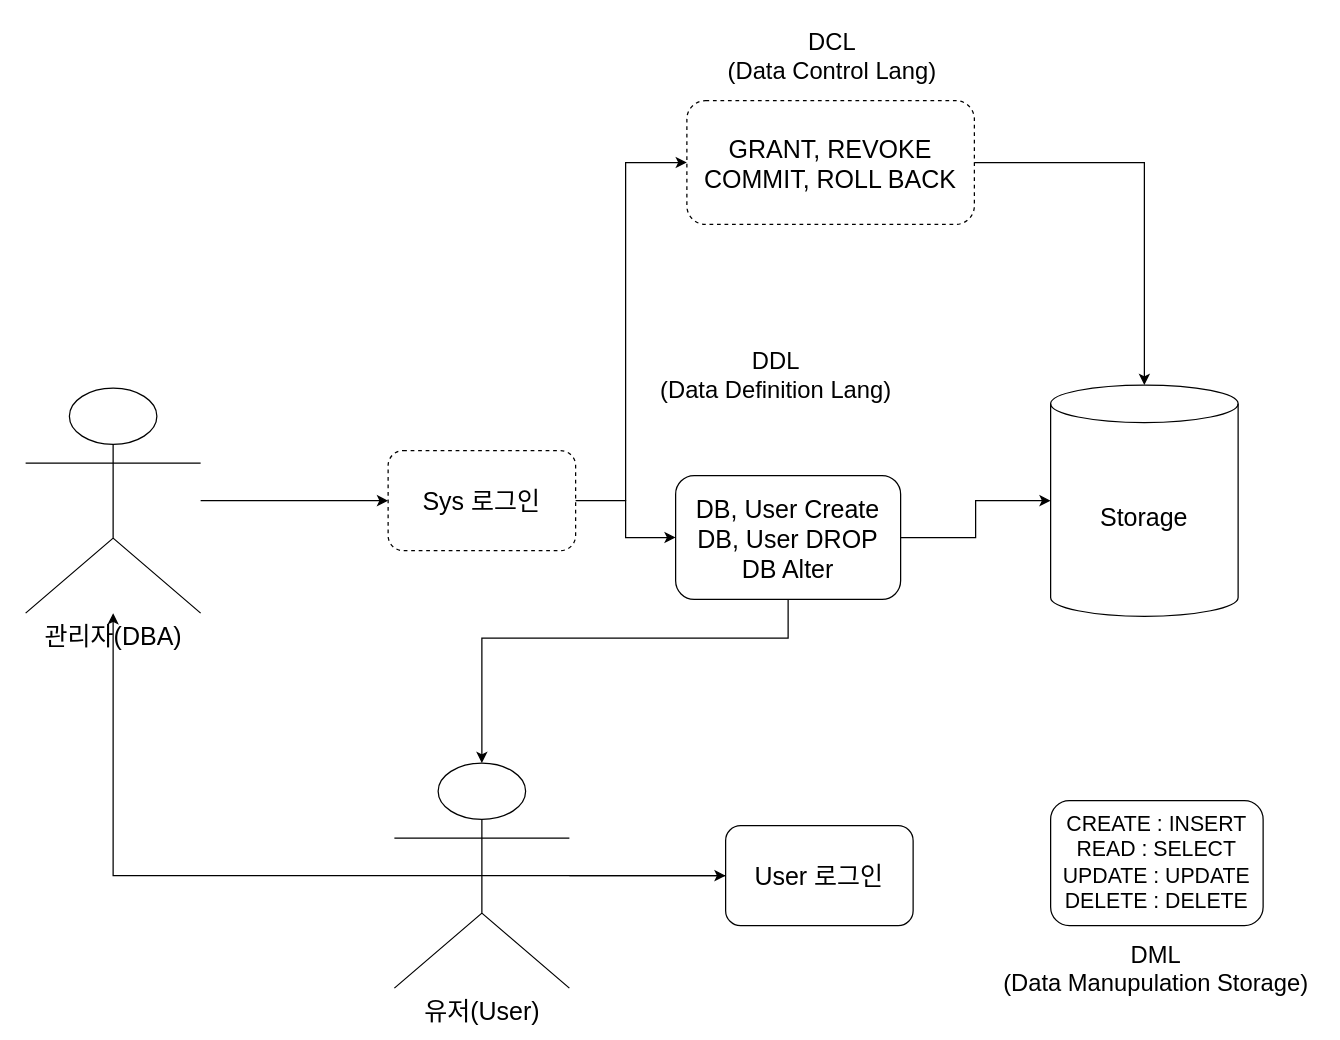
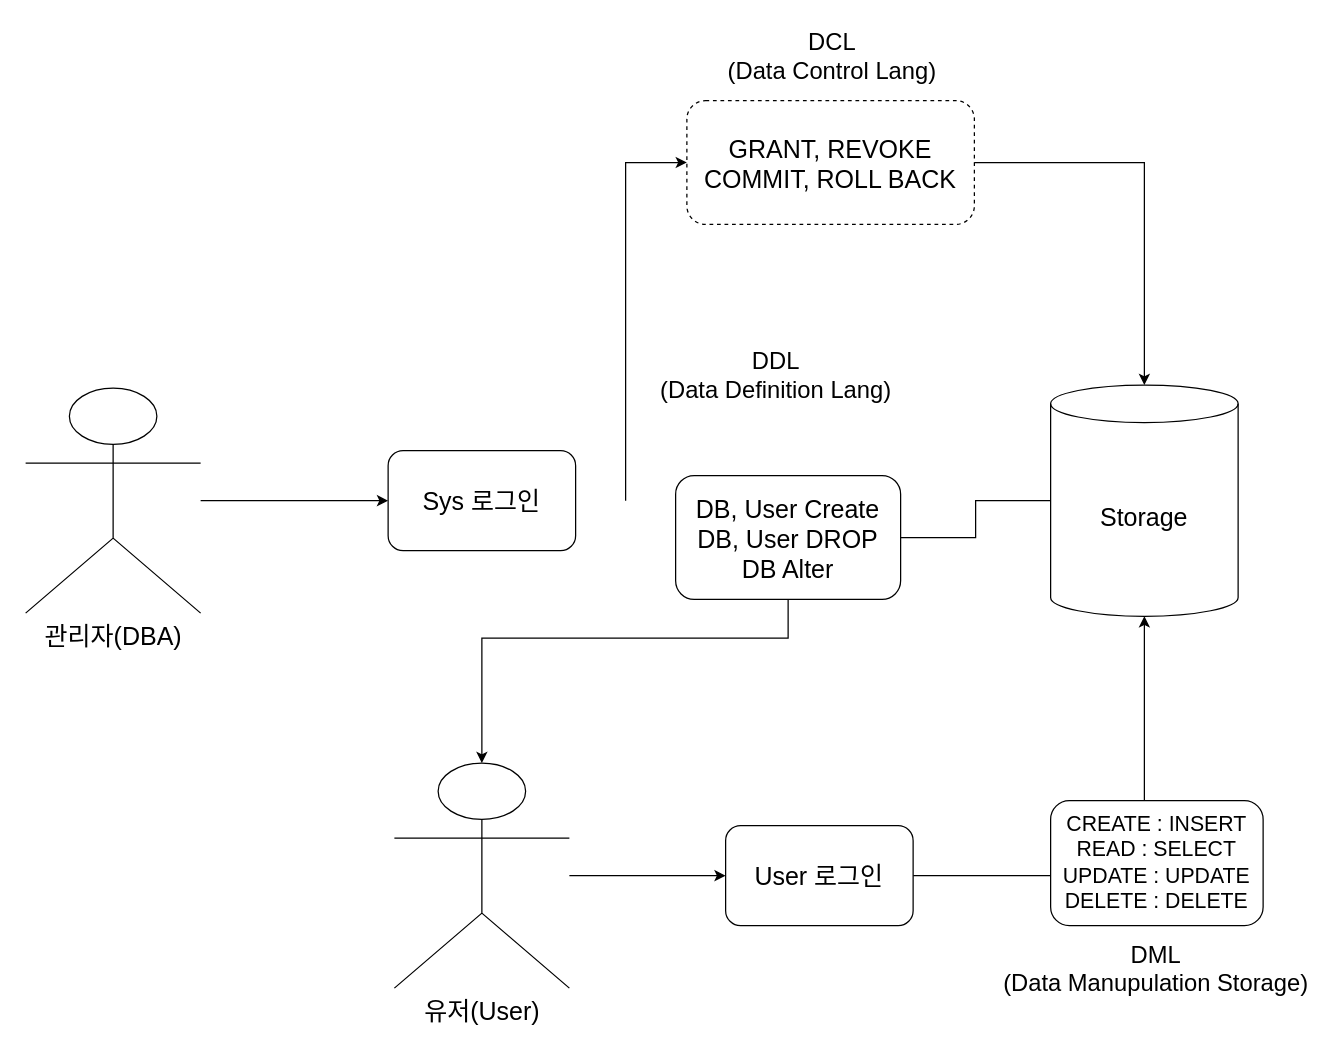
node "Sys 로그인": style dashed -> solid
edge "DB, User Create DB, User DROP DB Alter" -> "Storage": arrowhead classic -> none
edge "Sys 로그인" -> "DB, User Create DB, User DROP DB Alter": removed
edge "User 로그인" -> "관리자(DBA)": now "User 로그인" -> "Storage"
